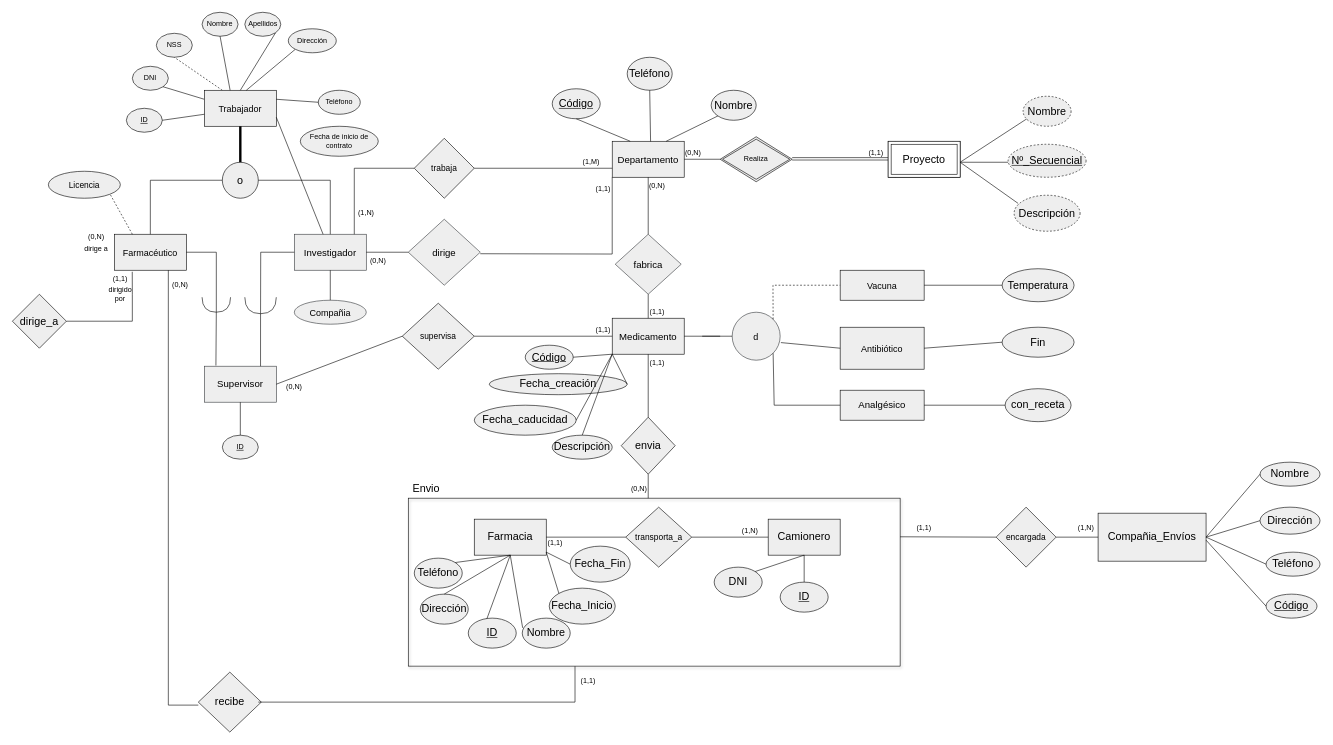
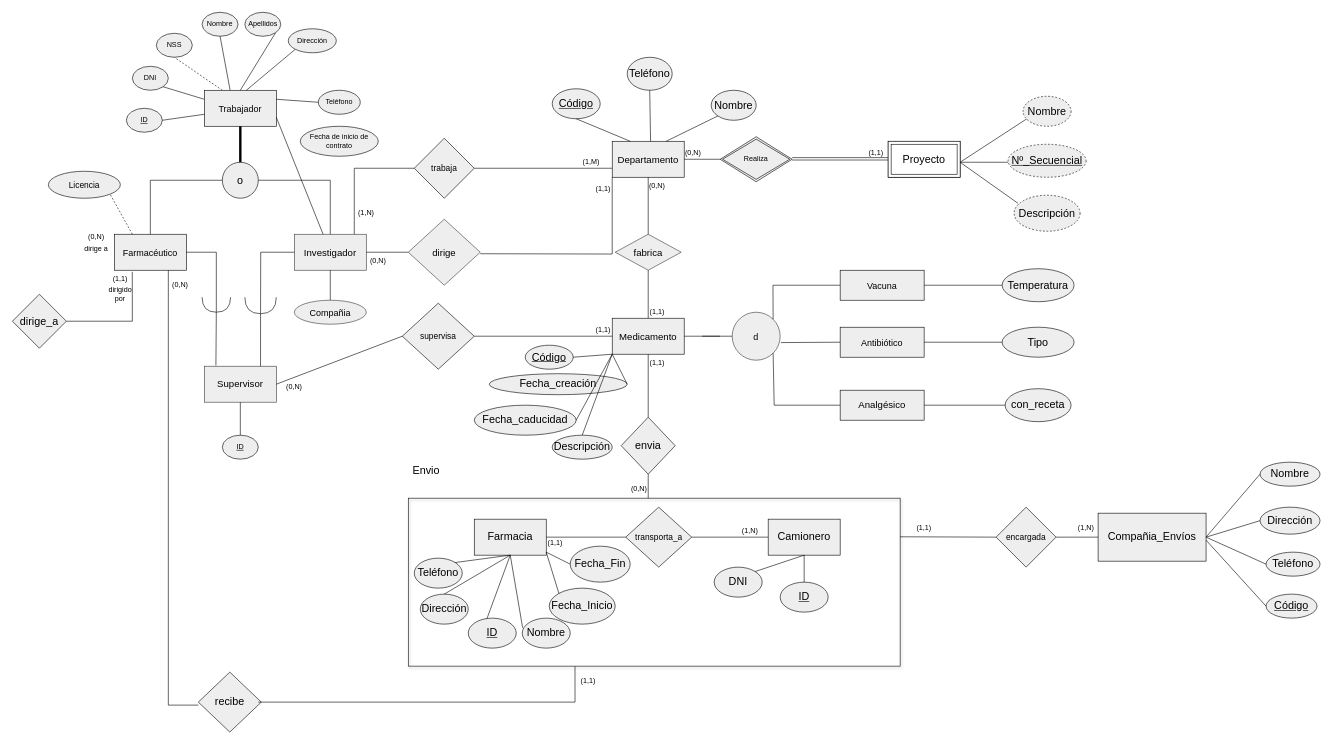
node "fabrica": size 66x60 -> 66x36
edge "Vacuna" -- "d": style dashed -> solid
node "Fin": label "Fin" -> "Tipo"
node "Antibiótico": size 84x42 -> 84x30
node "Envio": moved (426, 489) -> (426, 471)
